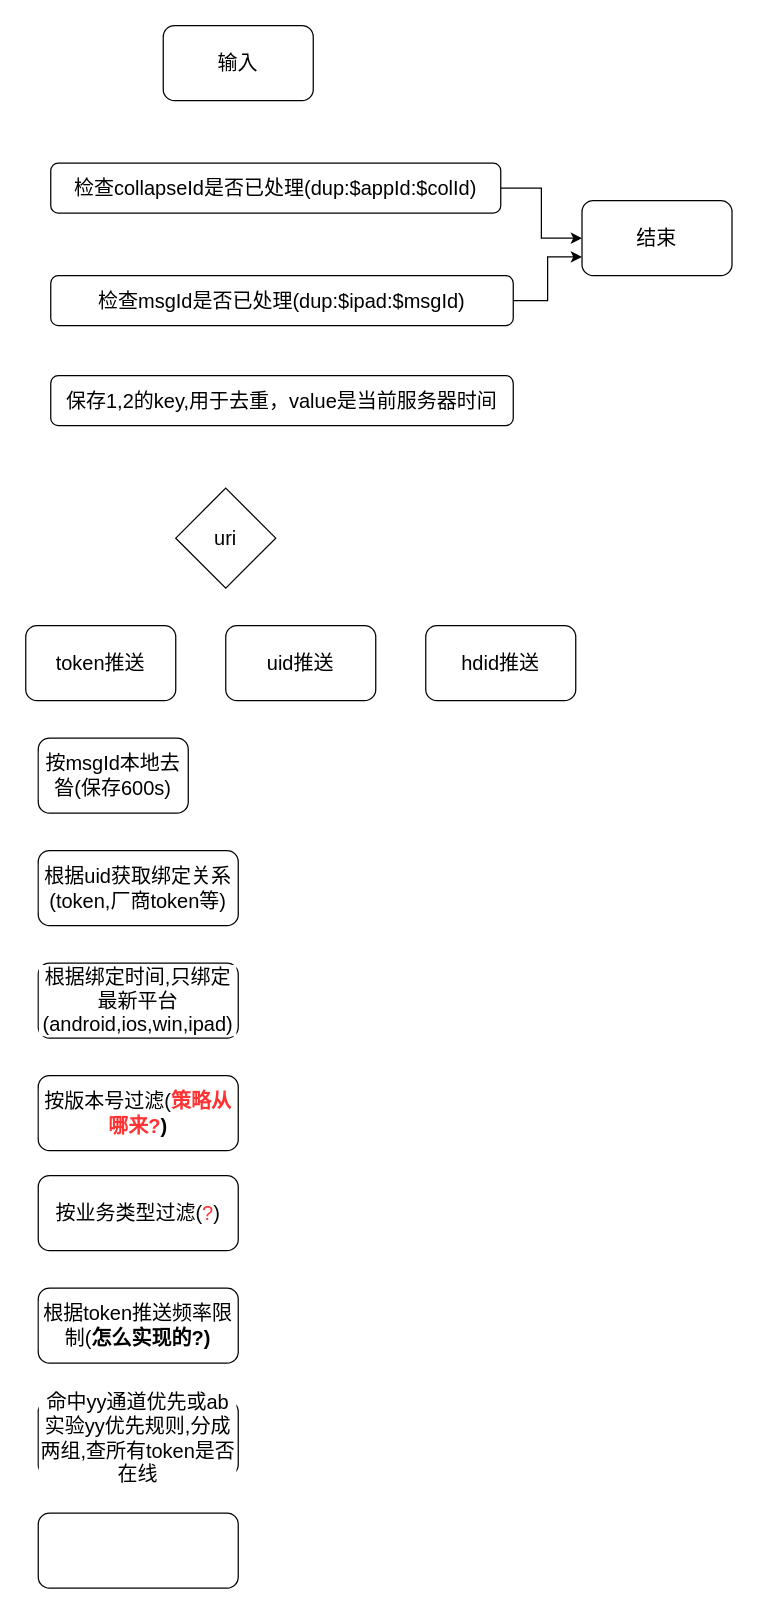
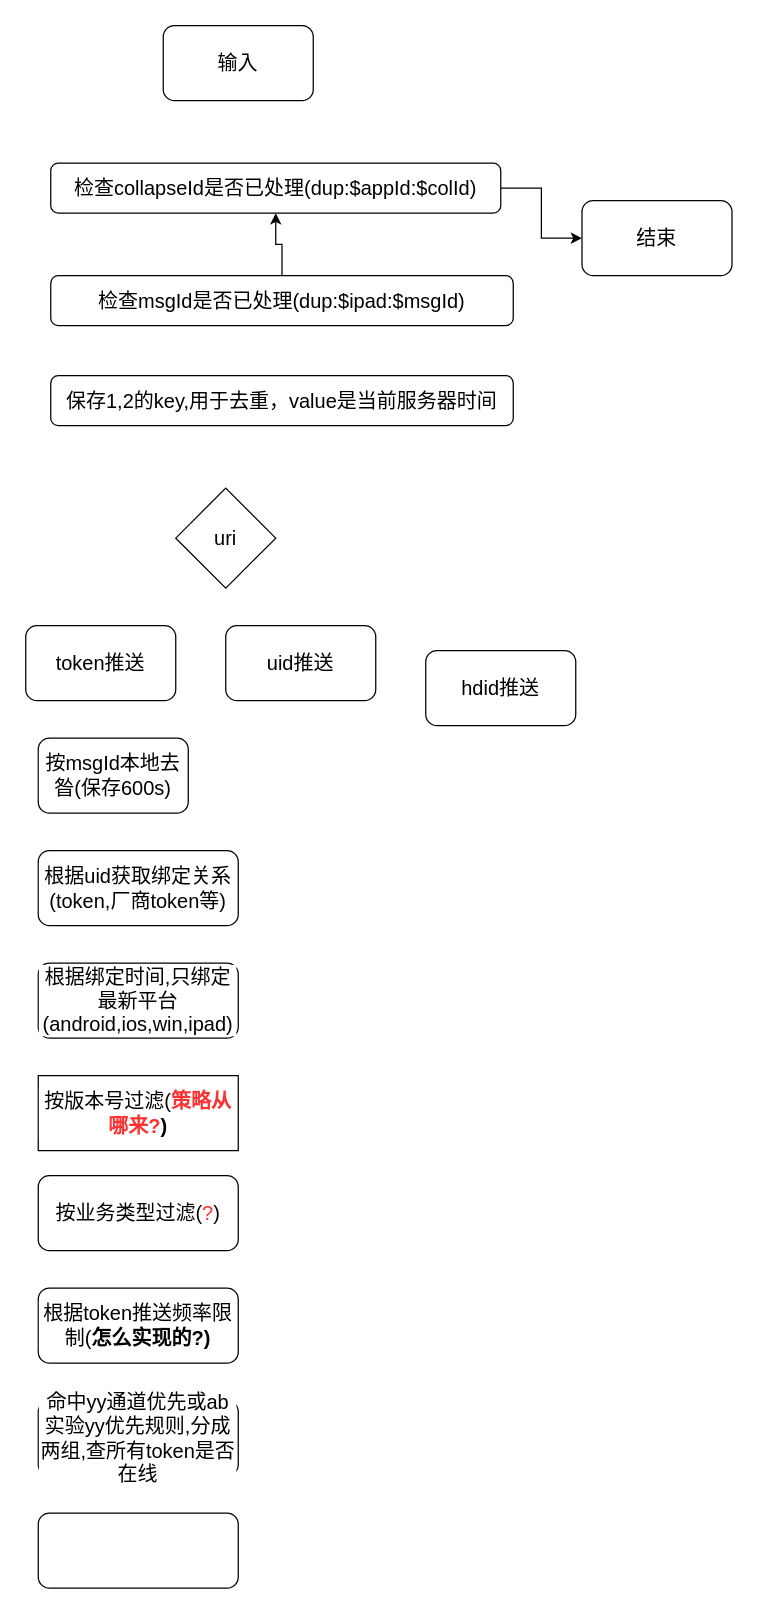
edge "检查msgId是否已处理(dup:$ipad:$msgId)" -> "结束": now "检查msgId是否已处理(dup:$ipad:$msgId)" -> "检查collapseId是否已处理(dup:$appId:$colId)"
node "hdid推送": moved (501, 663) -> (501, 688)
node "按版本号过滤(策略从哪来?)": shape rounded rectangle -> rectangle
